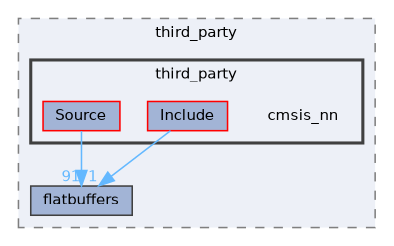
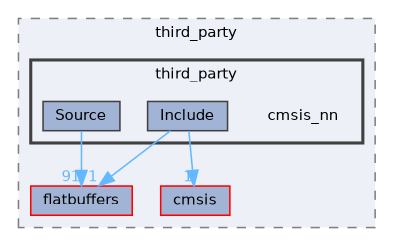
node "Source": color red -> grey25
node "Include": color red -> grey25
node "flatbuffers": color grey25 -> red
node "cmsis": added
